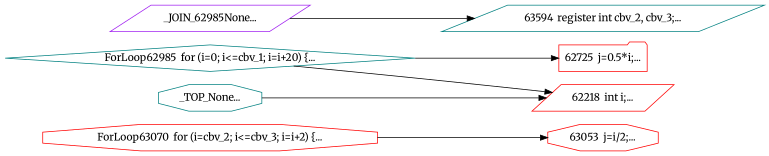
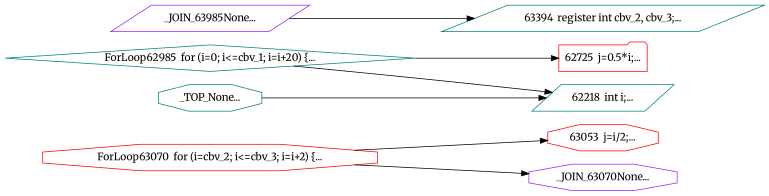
node "_JOIN_62985None...": label "_JOIN_62985None..." -> "_JOIN_63985None..."
node "63594  register int cbv_2, cbv_3;...": label "63594  register int cbv_2, cbv_3;..." -> "63394  register int cbv_2, cbv_3;..."
node "62218  int i;...": color red -> teal
node "_JOIN_63070None...": added
